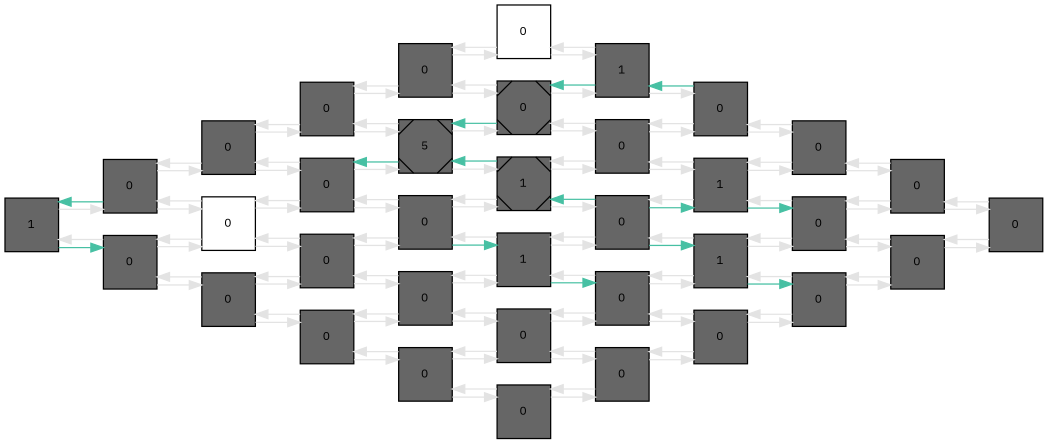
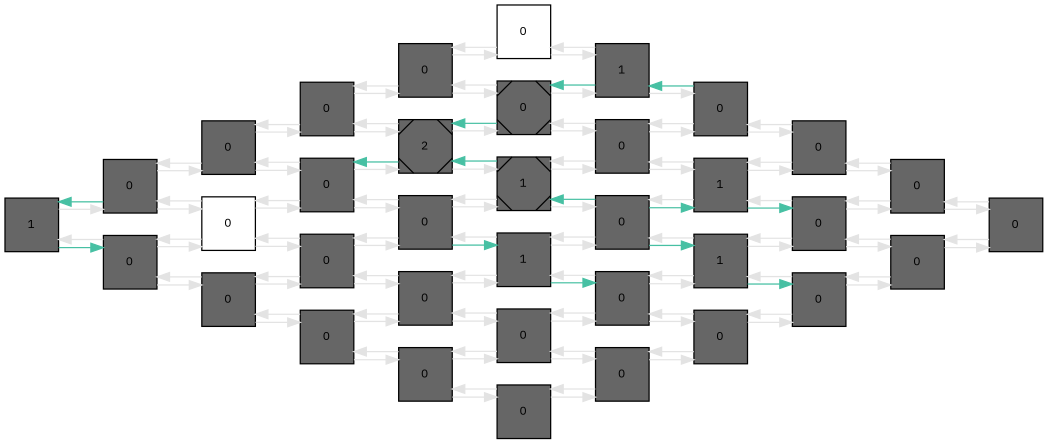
node "5": label "5" -> "2"
